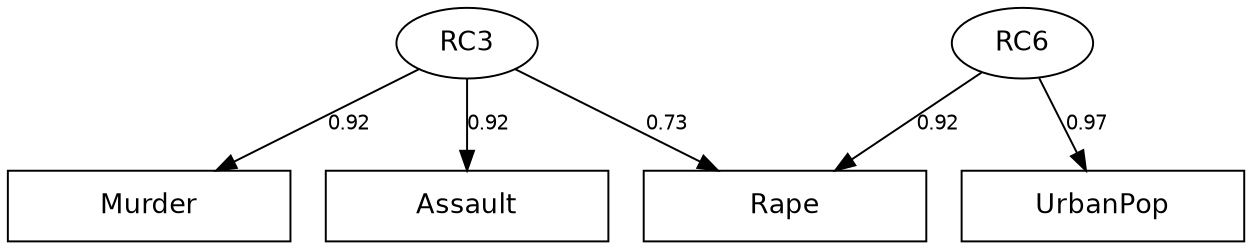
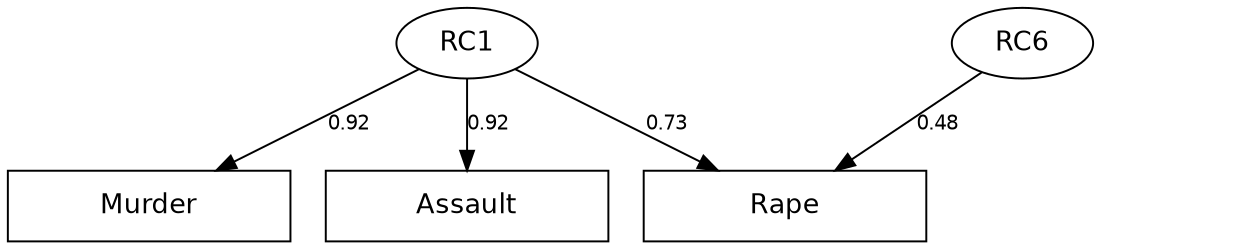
node "RC3": label "RC3" -> "RC1"
edge "RC6" -> "Rape": label "0.92" -> "0.48"
node "UrbanPop": removed
